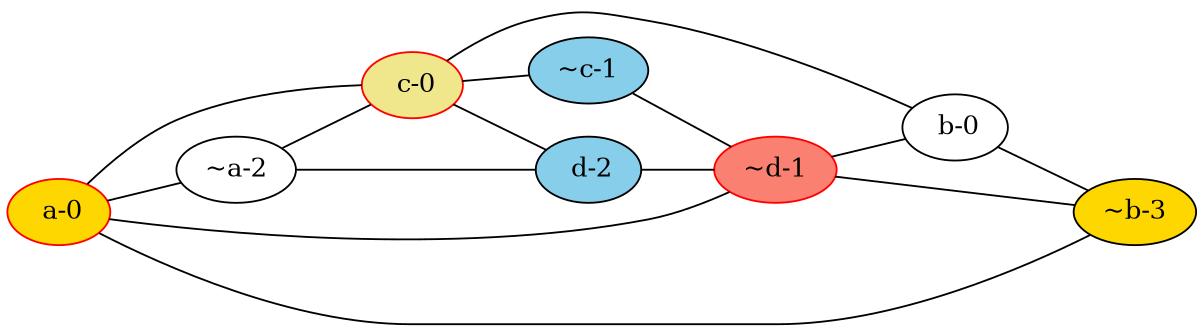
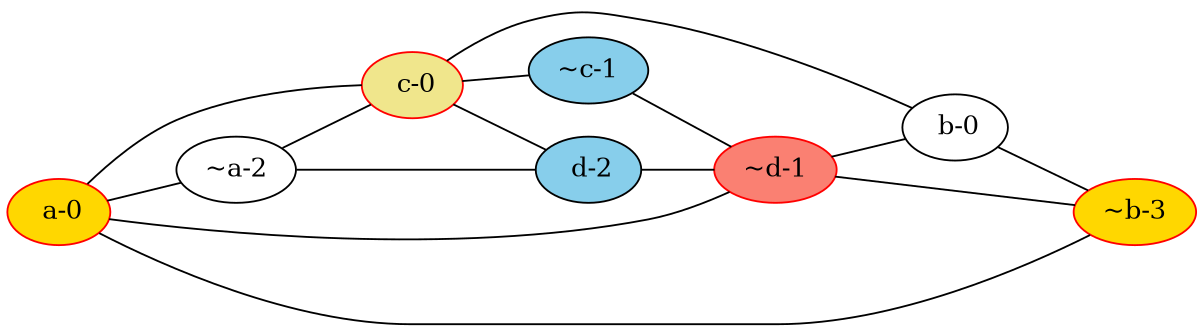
node "~b-3": color black -> red
